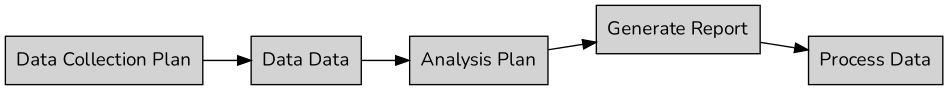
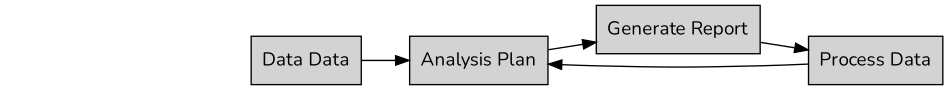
node "Data Collection Plan": removed
edge "Process Data" -> "Analysis Plan": added
